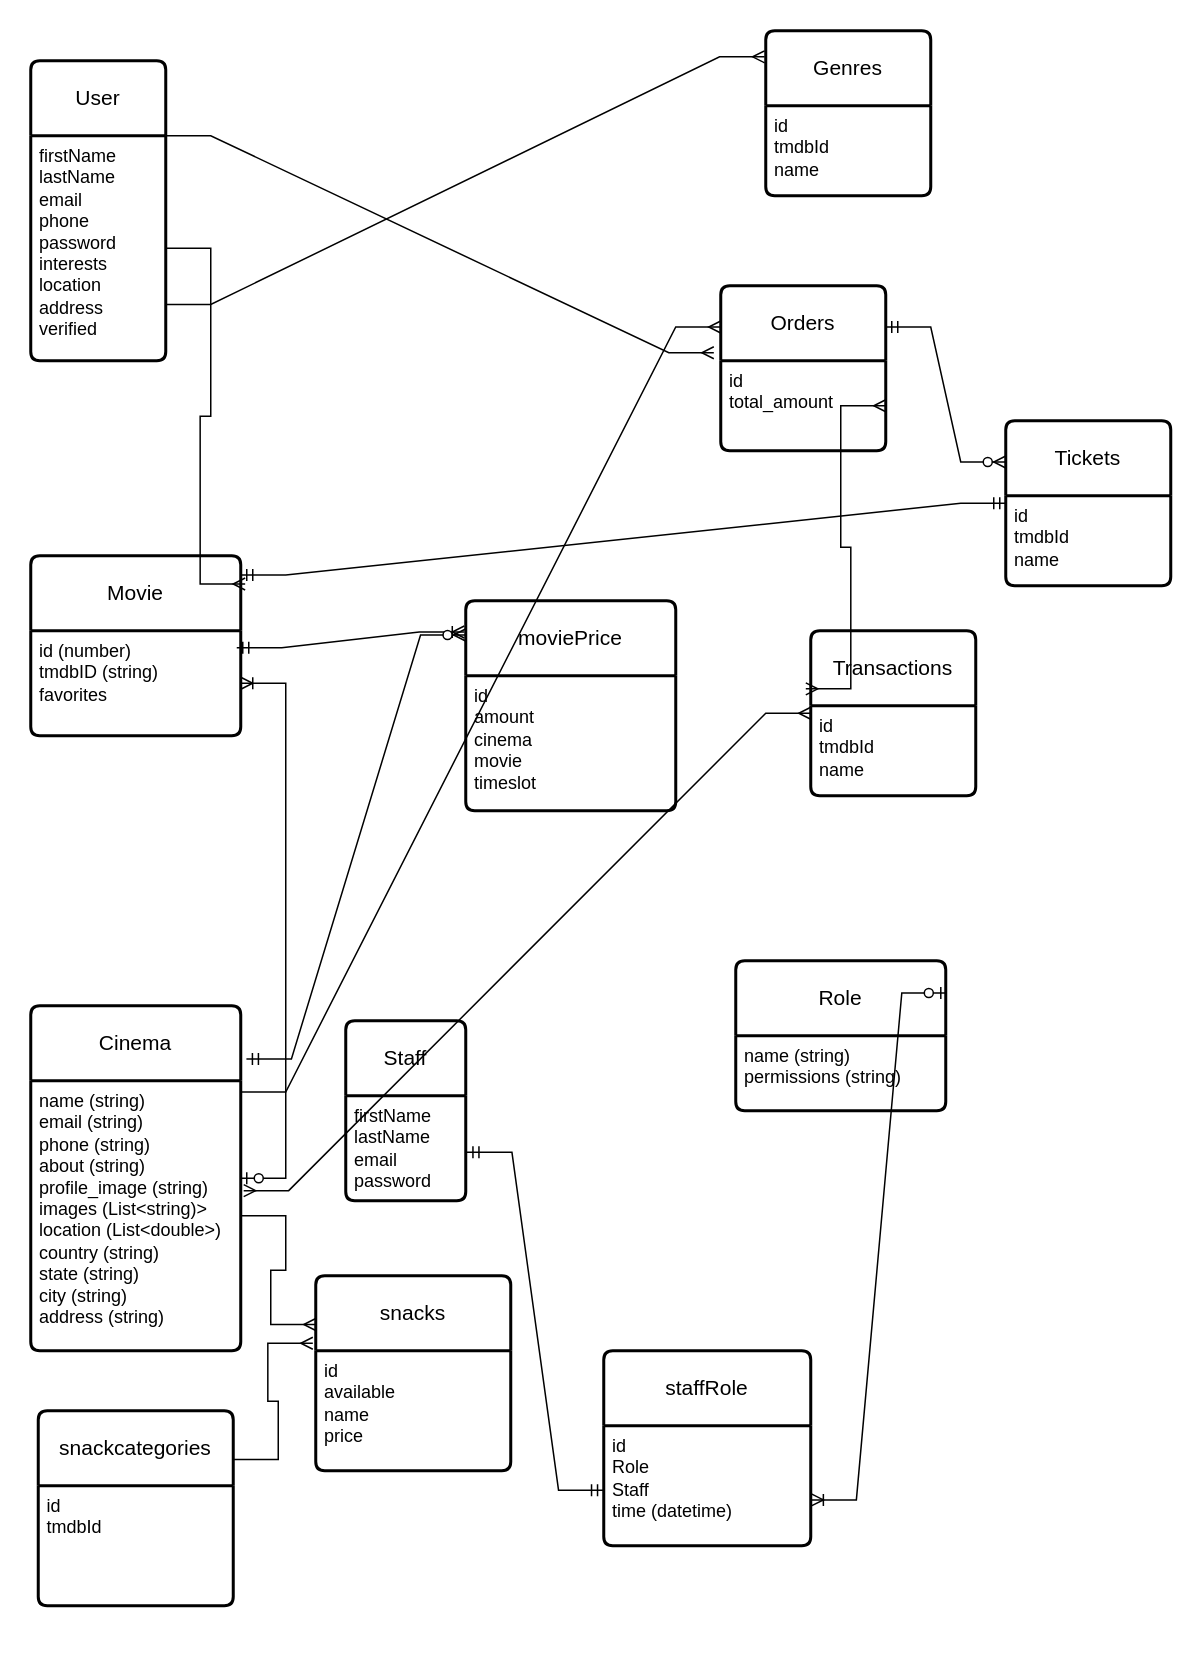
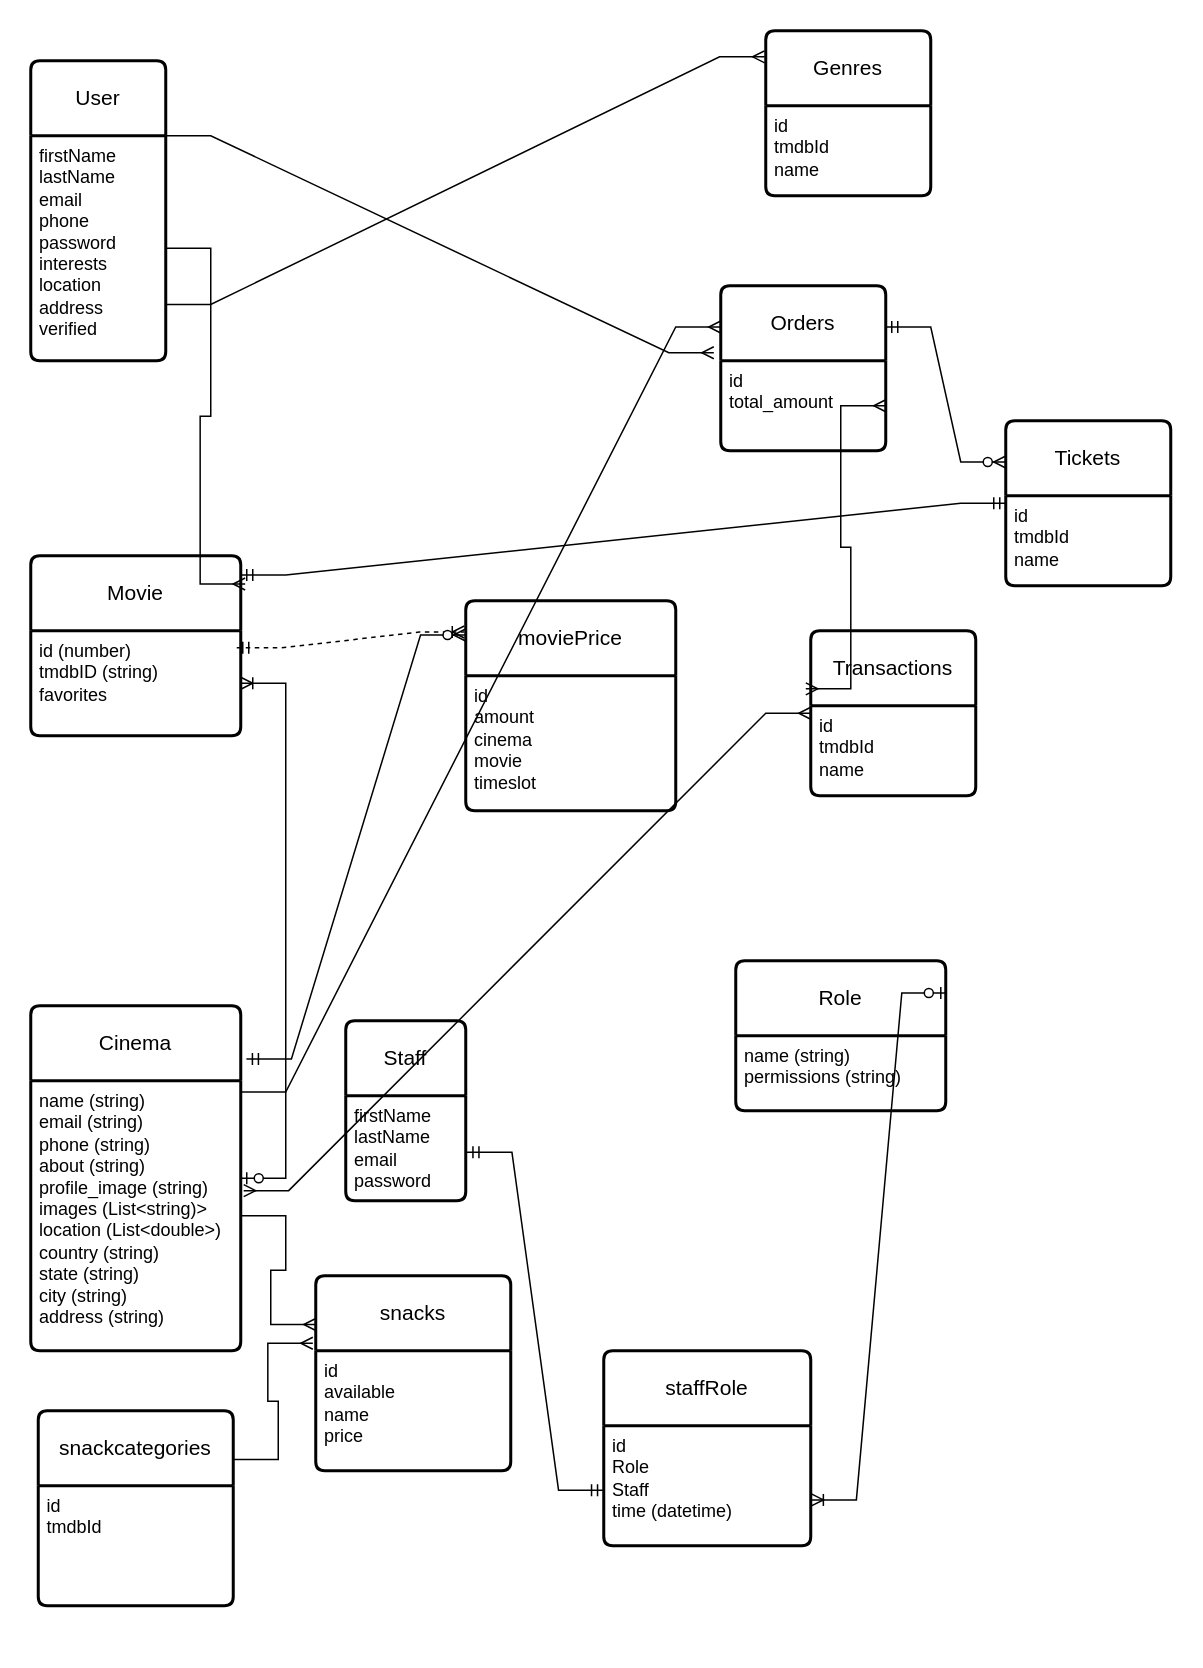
edge "id (number) tmdbID (string) favorites" -- "moviePrice": style solid -> dashed
